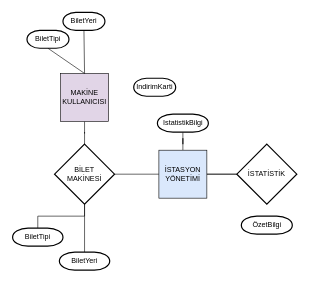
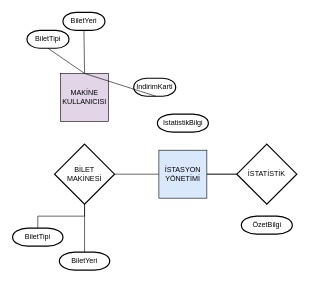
edge "IndirimKarti" -- "MAKİNE KULLANICISI": added
edge "MAKİNE KULLANICISI" -- "BİLET MAKİNESİ": removed
edge "IstatistikBilgi" -- "İSTASYON YÖNETİMİ": removed
